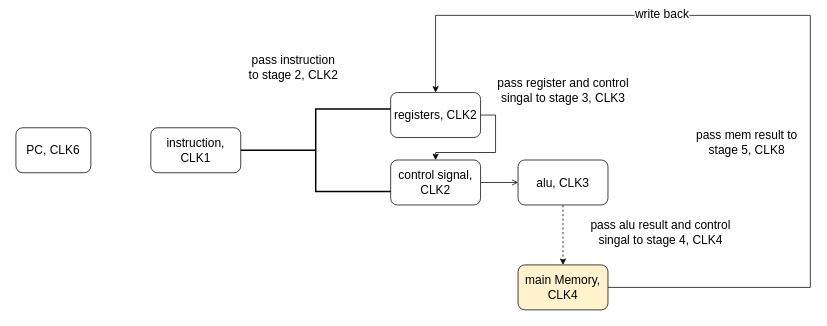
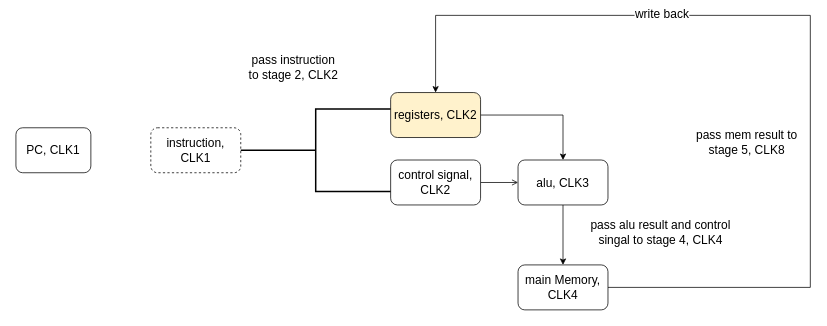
node "pass register and control singal to stage 3, CLK3": removed
node "registers, CLK2": fillcolor #ffffff -> #fff2cc
node "PC, CLK6": label "PC, CLK6" -> "PC, CLK1"
node "instruction, CLK1": style solid -> dashed
edge "registers, CLK2" -> "control signal, CLK2": now "registers, CLK2" -> "alu, CLK3"
edge "alu, CLK3" -> "main Memory, CLK4": style dashed -> solid
node "main Memory, CLK4": fillcolor #fff2cc -> #ffffff
